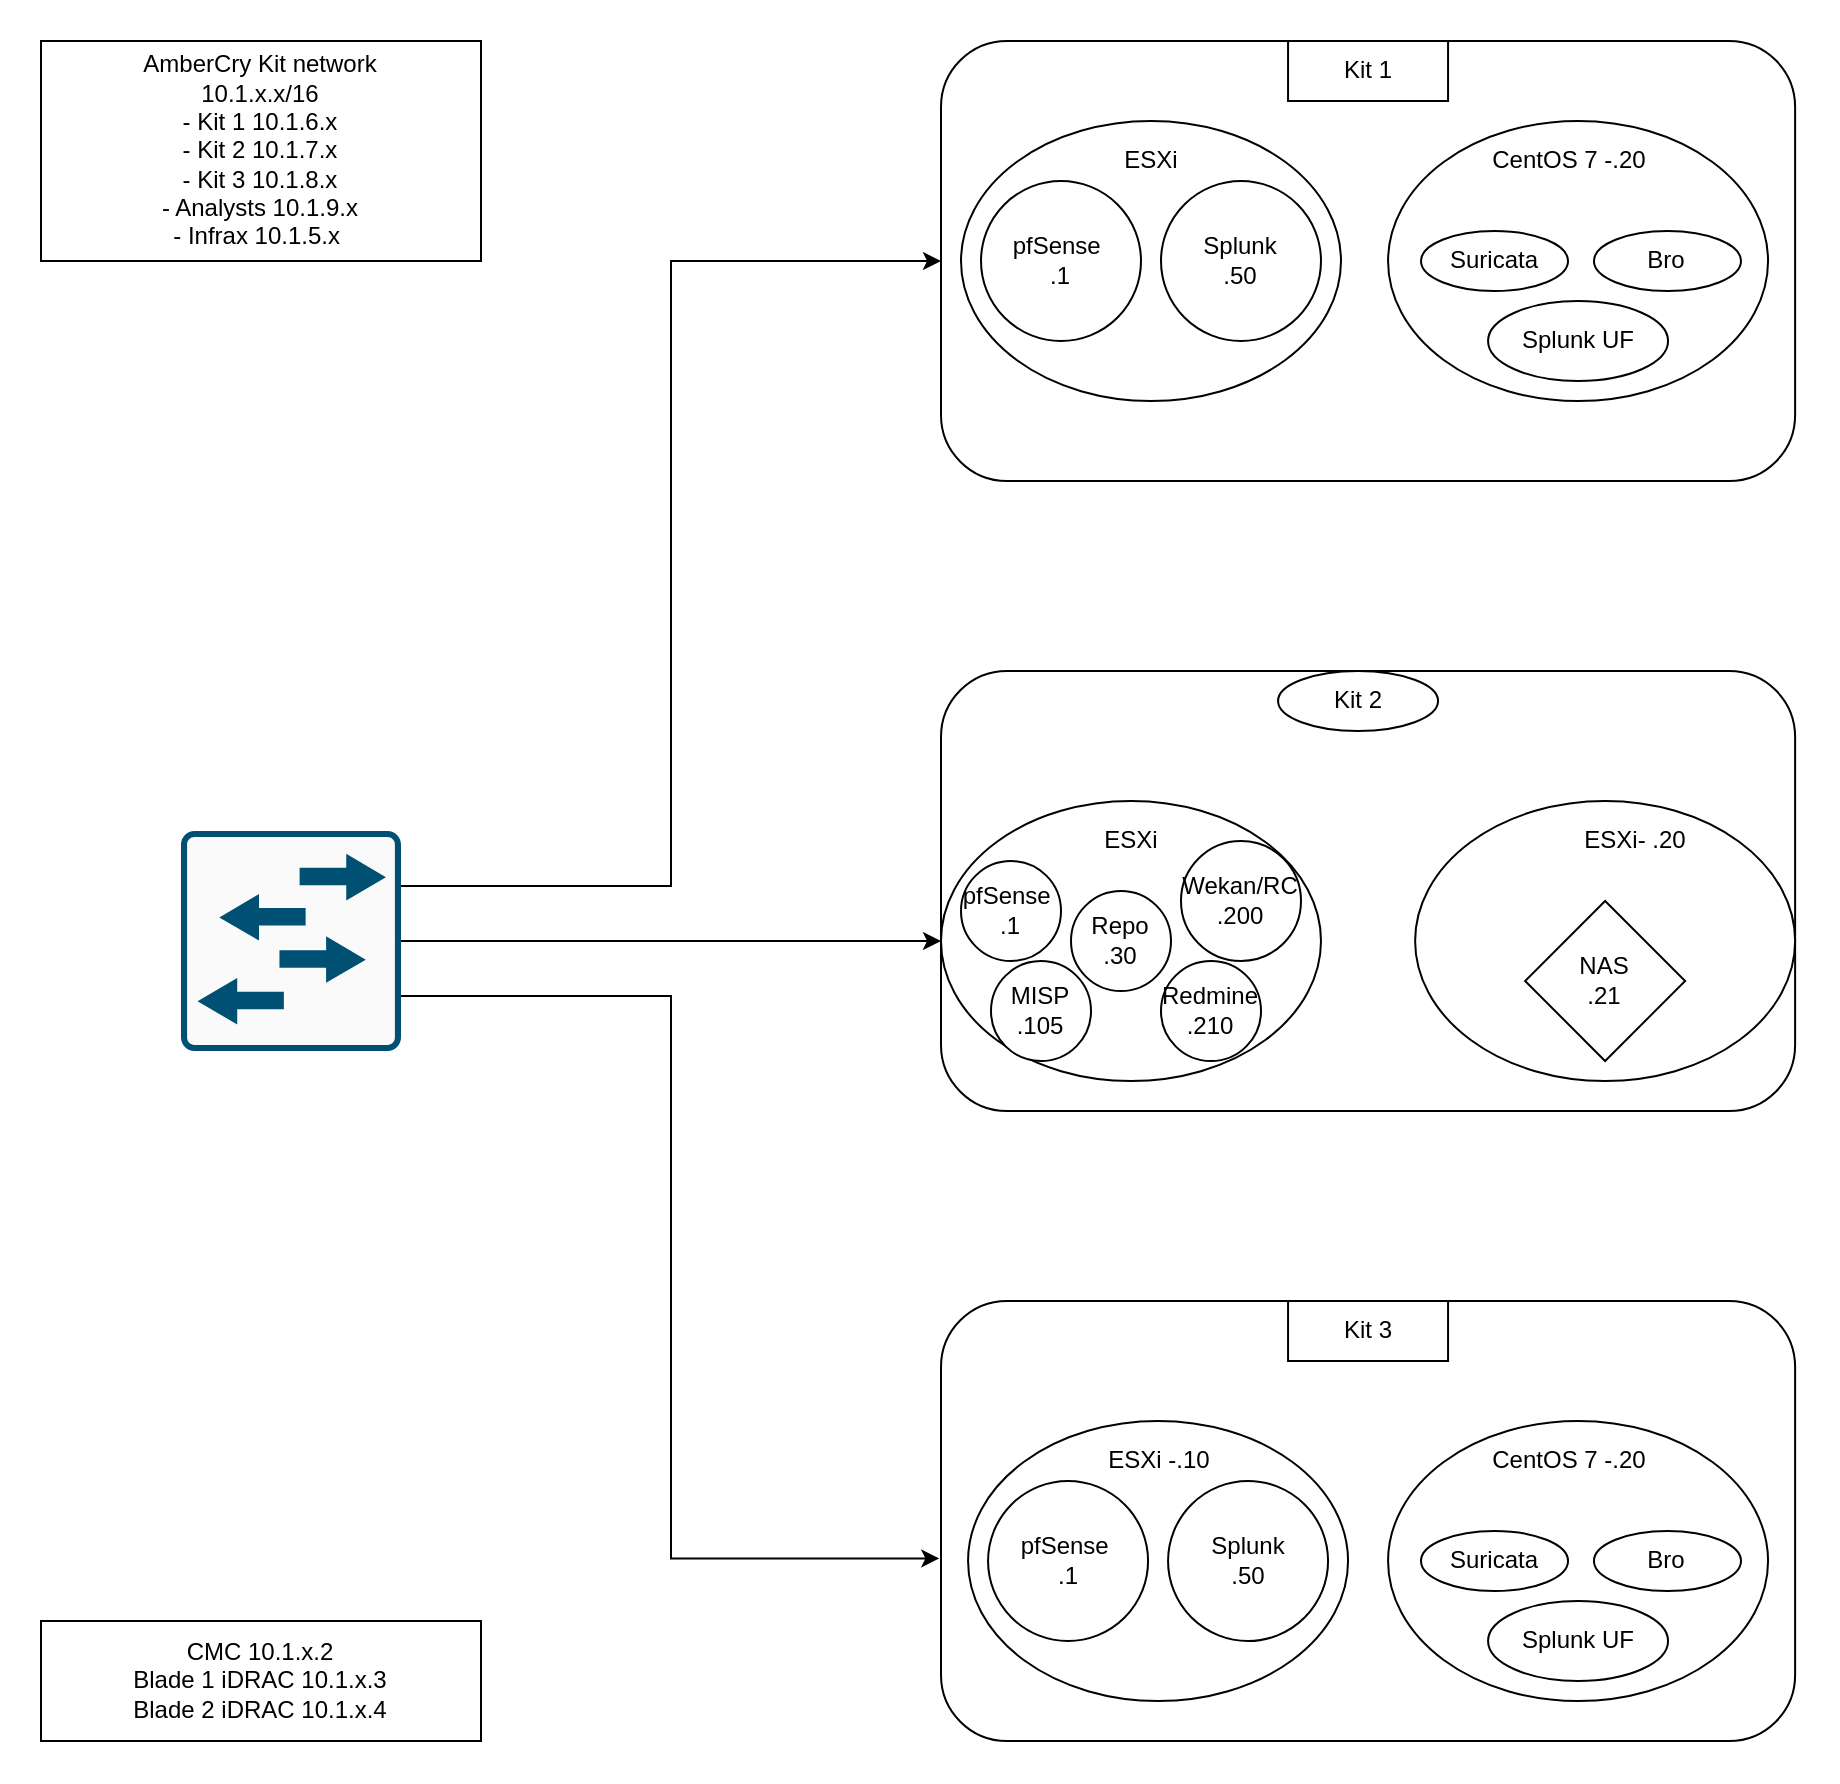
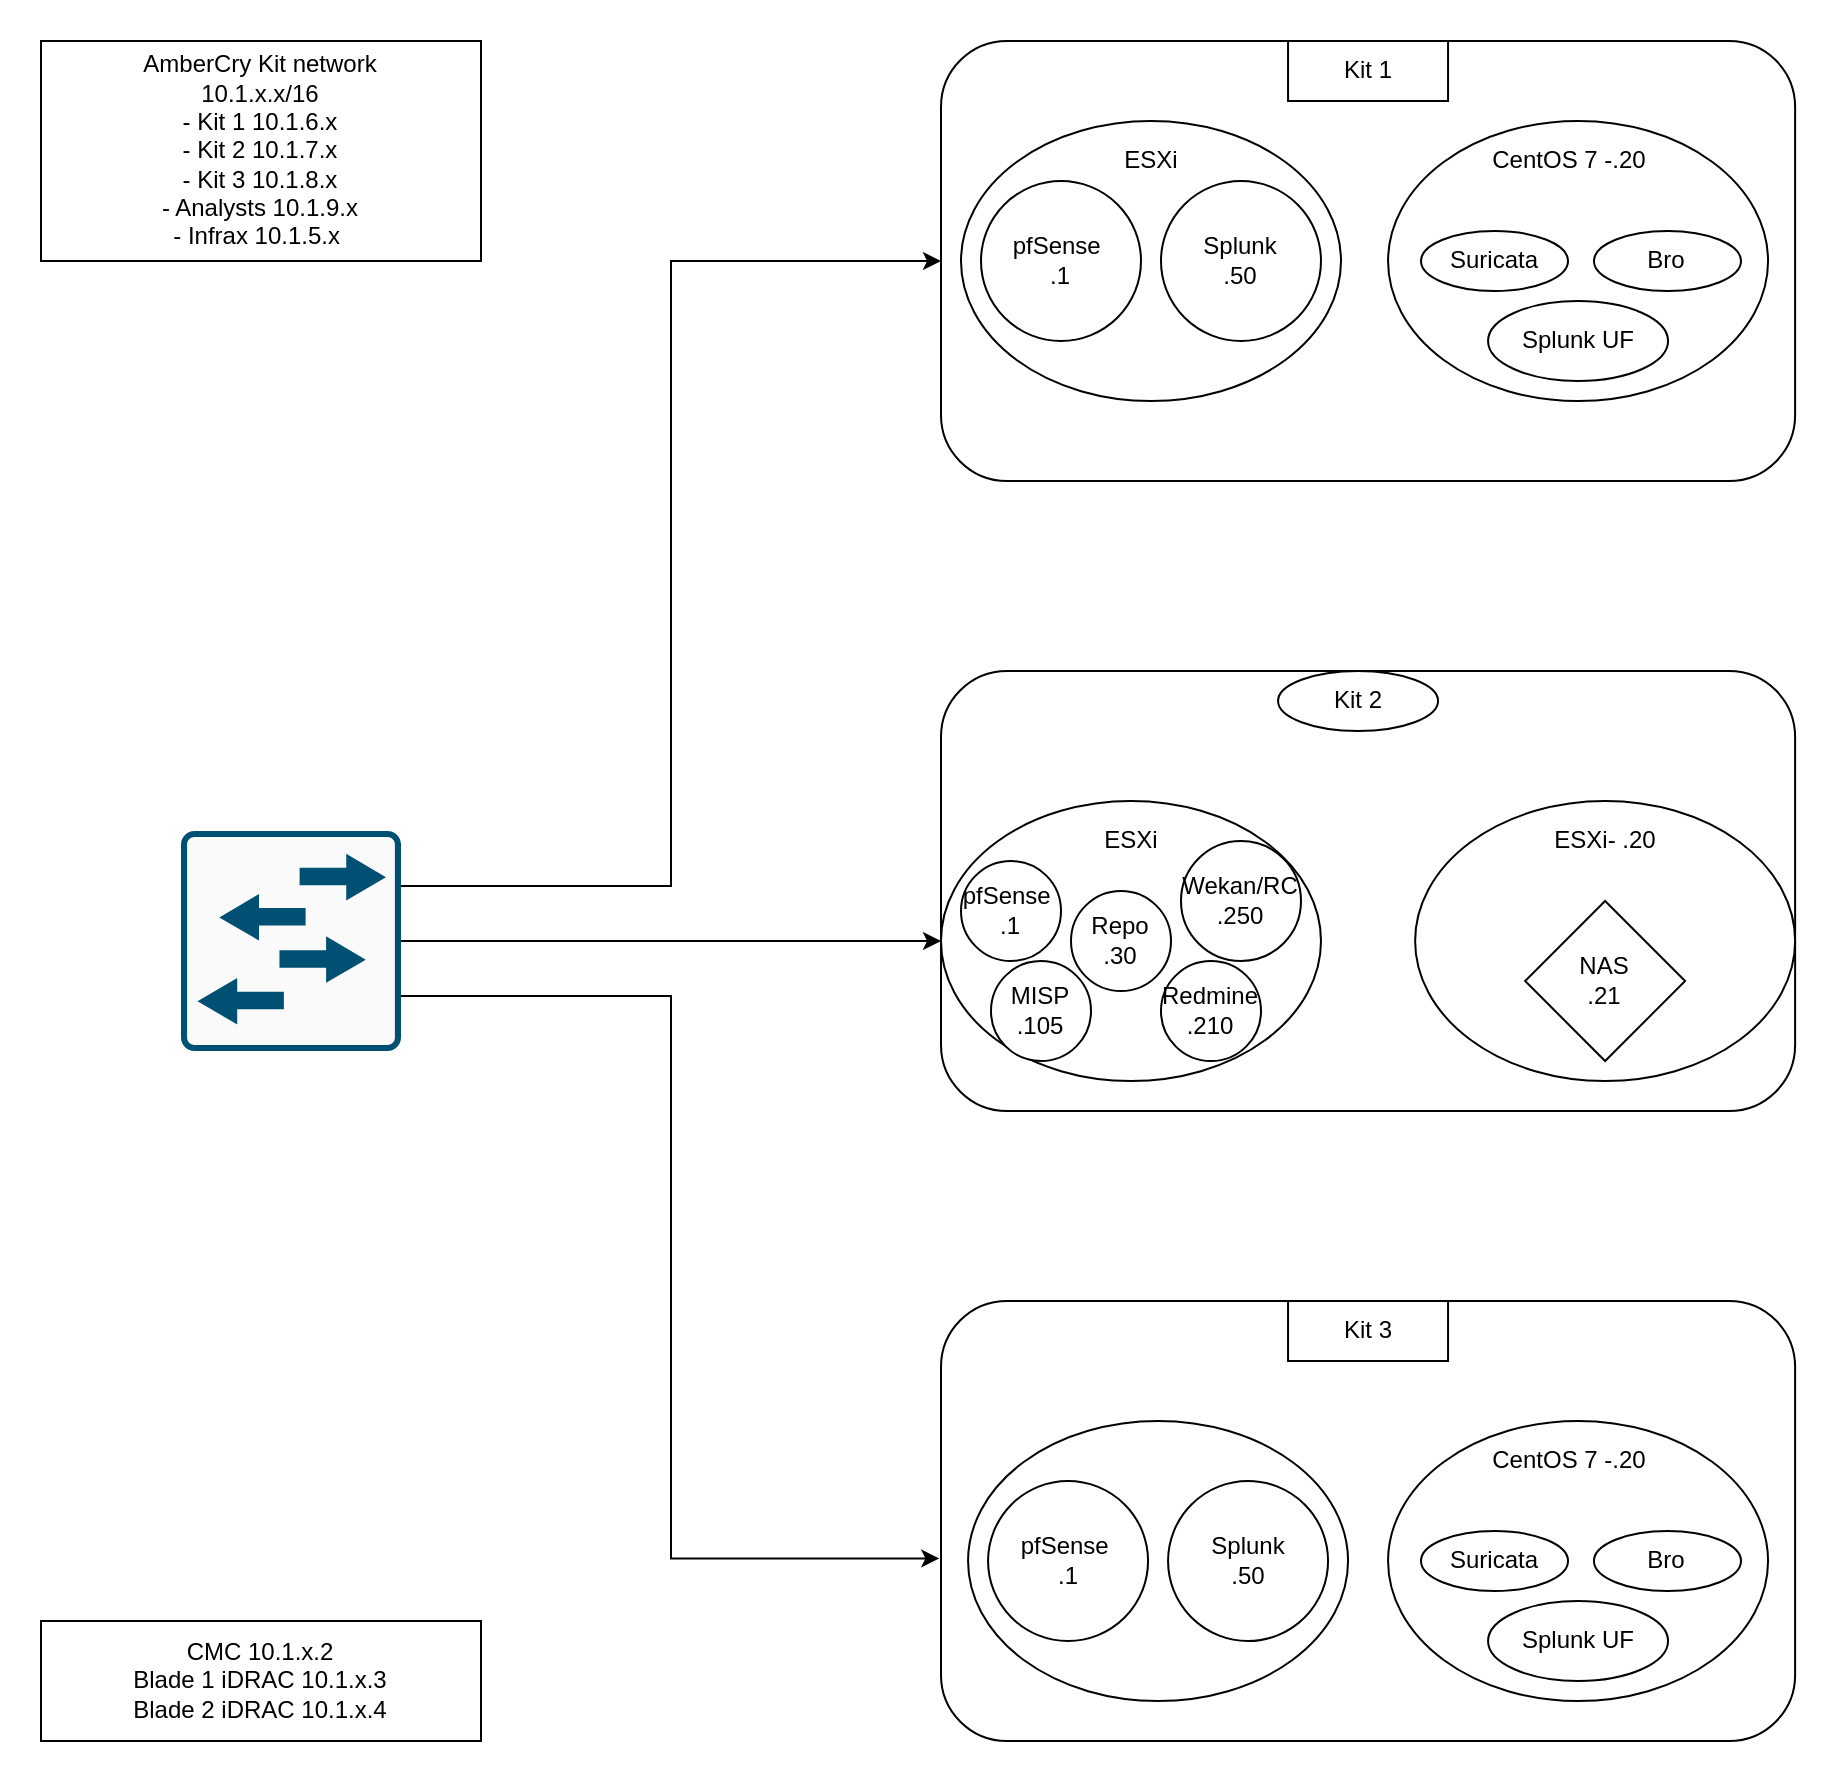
node "ESXi- .20": moved (1635, 841) -> (1605, 841)
node "Wekan/RC .200": label "Wekan/RC .200" -> "Wekan/RC .250"
node "ESXi -.10": removed
